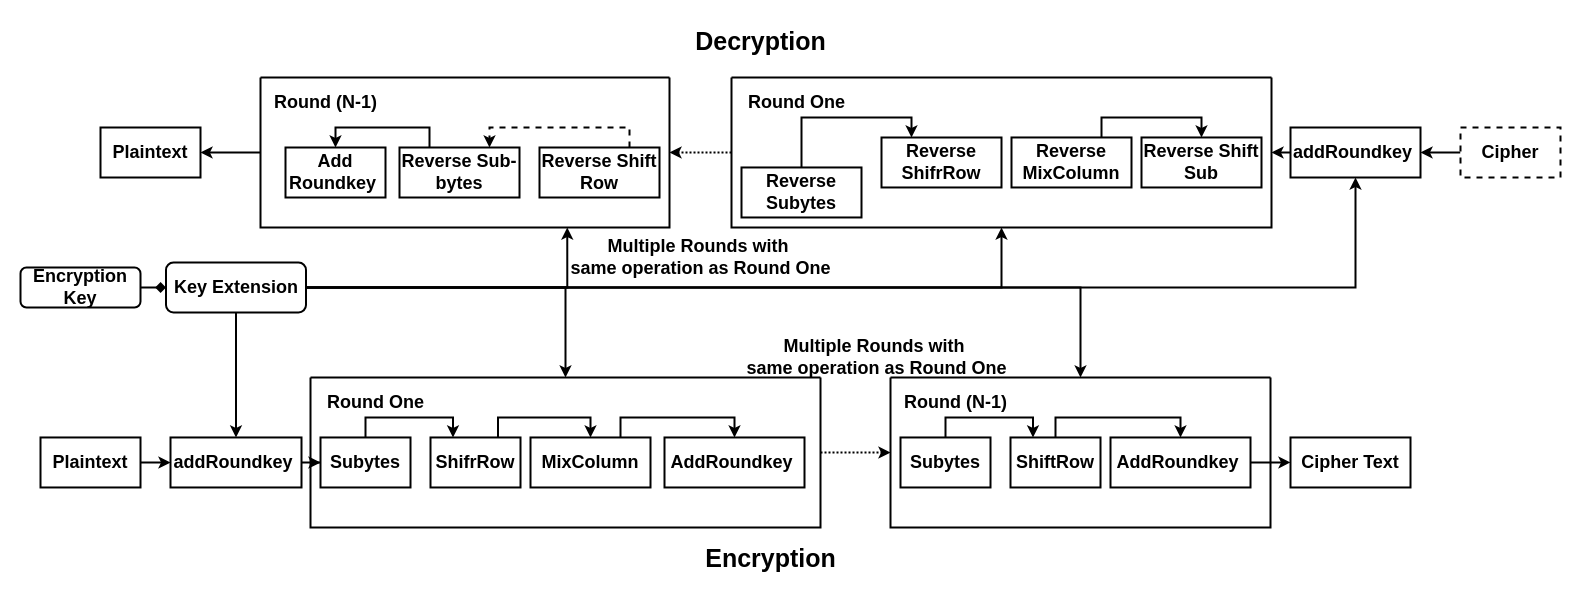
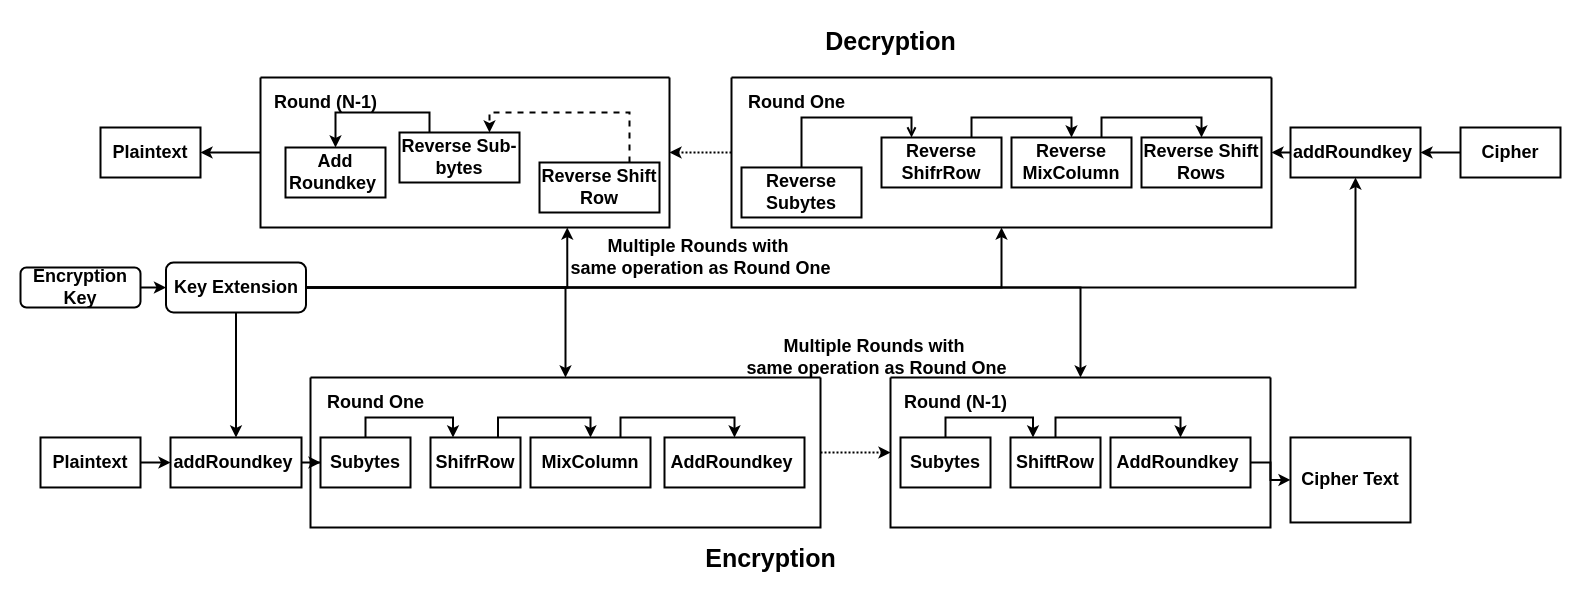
node "Decryption": moved (761, 41) -> (891, 41)
edge "Reverse ShifrRow" -> "Reverse MixColumn": added
edge "Reverse Subytes" -> "Reverse ShifrRow": arrowhead classic -> open
node "Cipher": style dashed -> solid
node "Reverse Shift Sub": label "Reverse Shift Sub" -> "Reverse Shift Rows"
node "Reverse Sub-bytes": moved (460, 173) -> (460, 158)
node "Reverse Shift Row": moved (600, 173) -> (600, 188)
edge "Encryption Key" -> "Key Extension": arrowhead diamond -> classic
node "Cipher Text": size 120x50 -> 120x85
